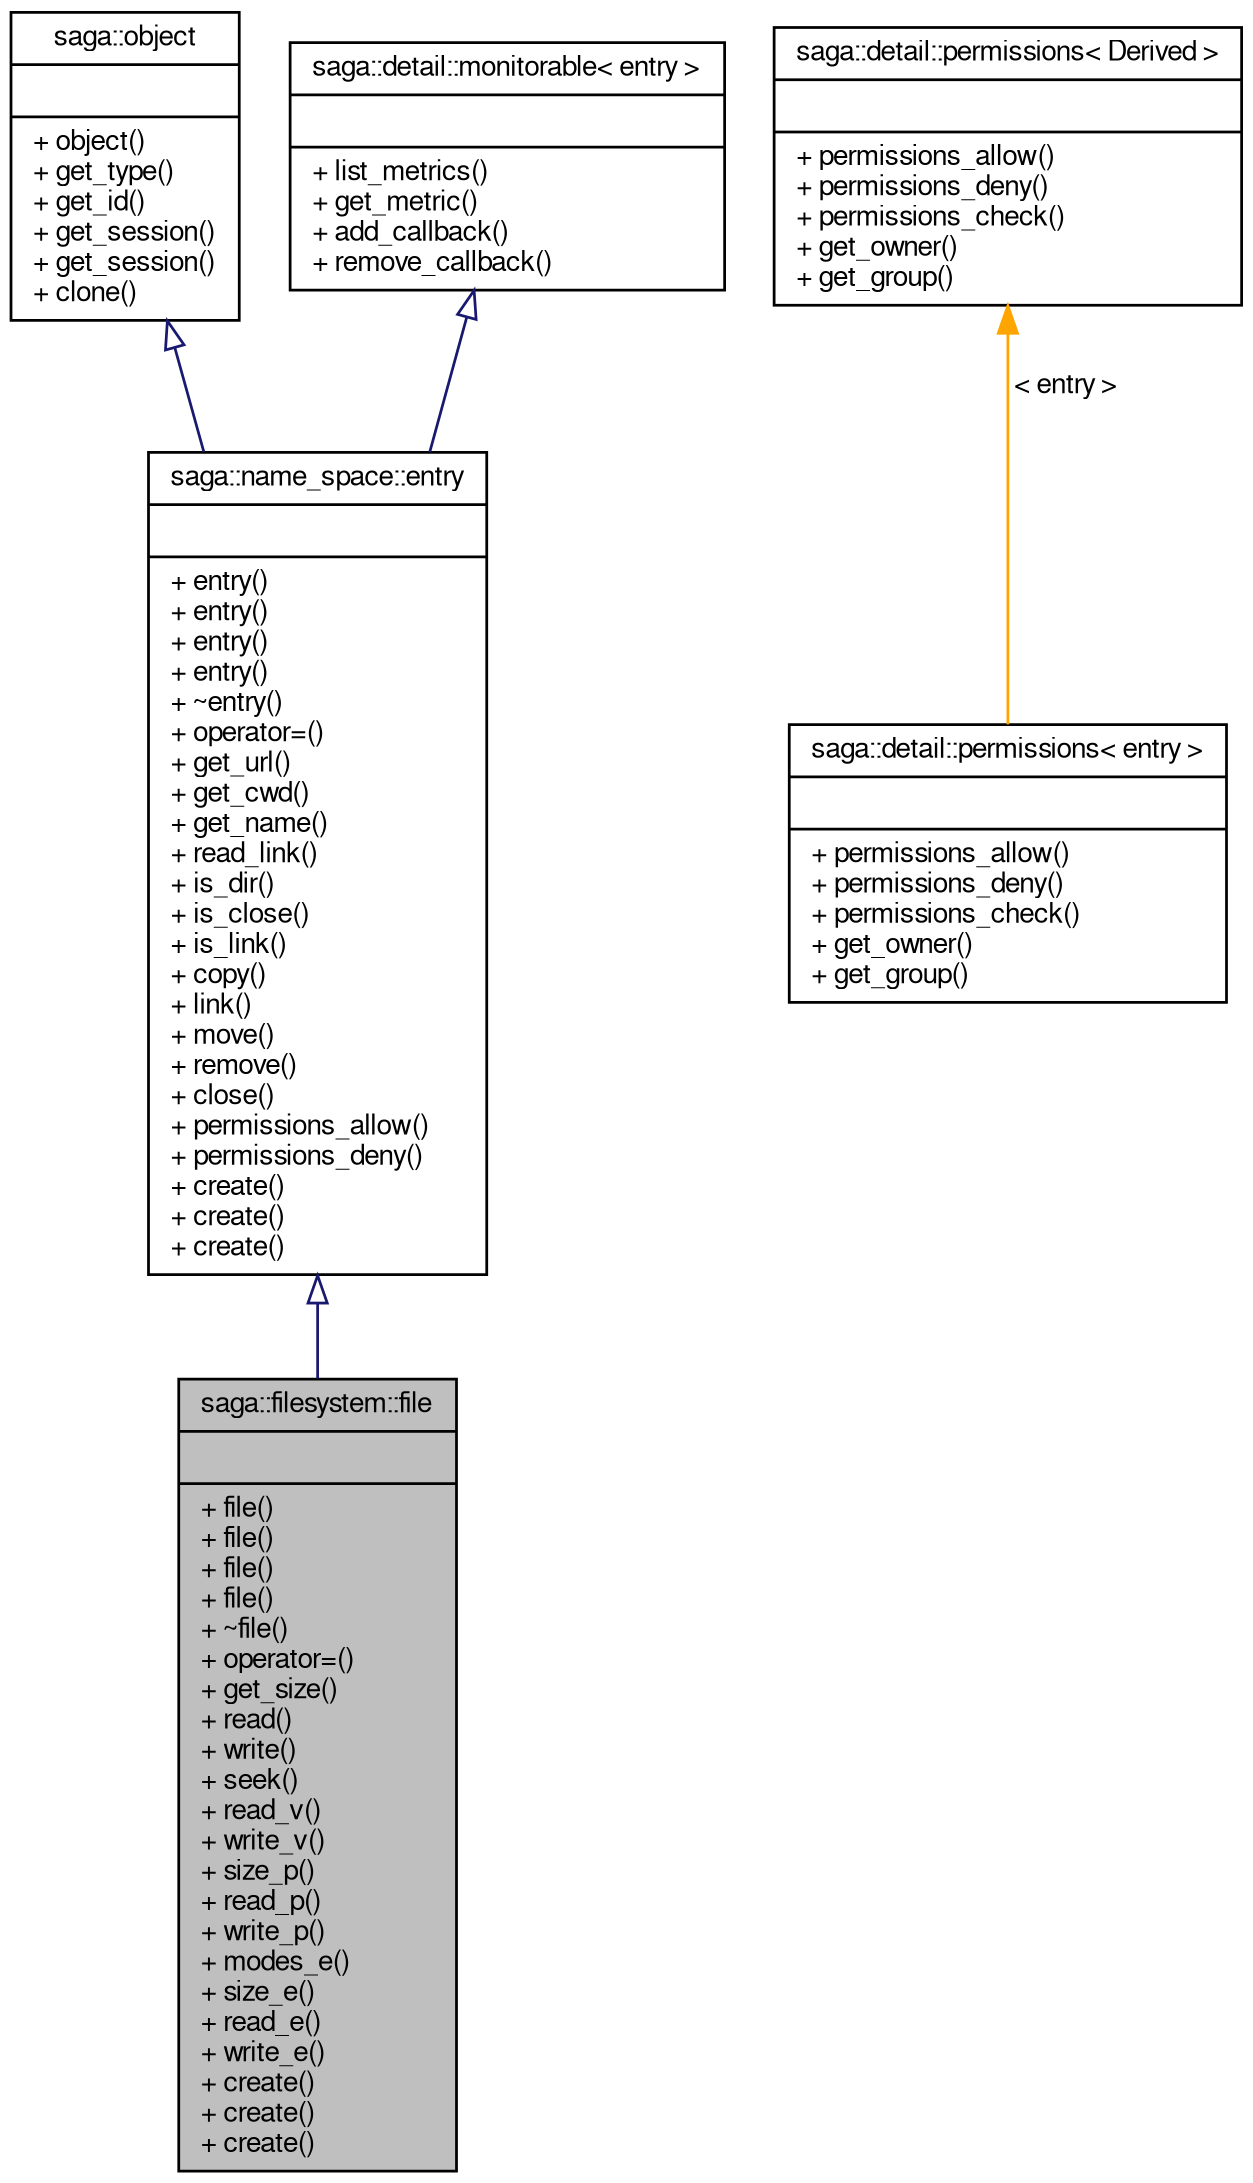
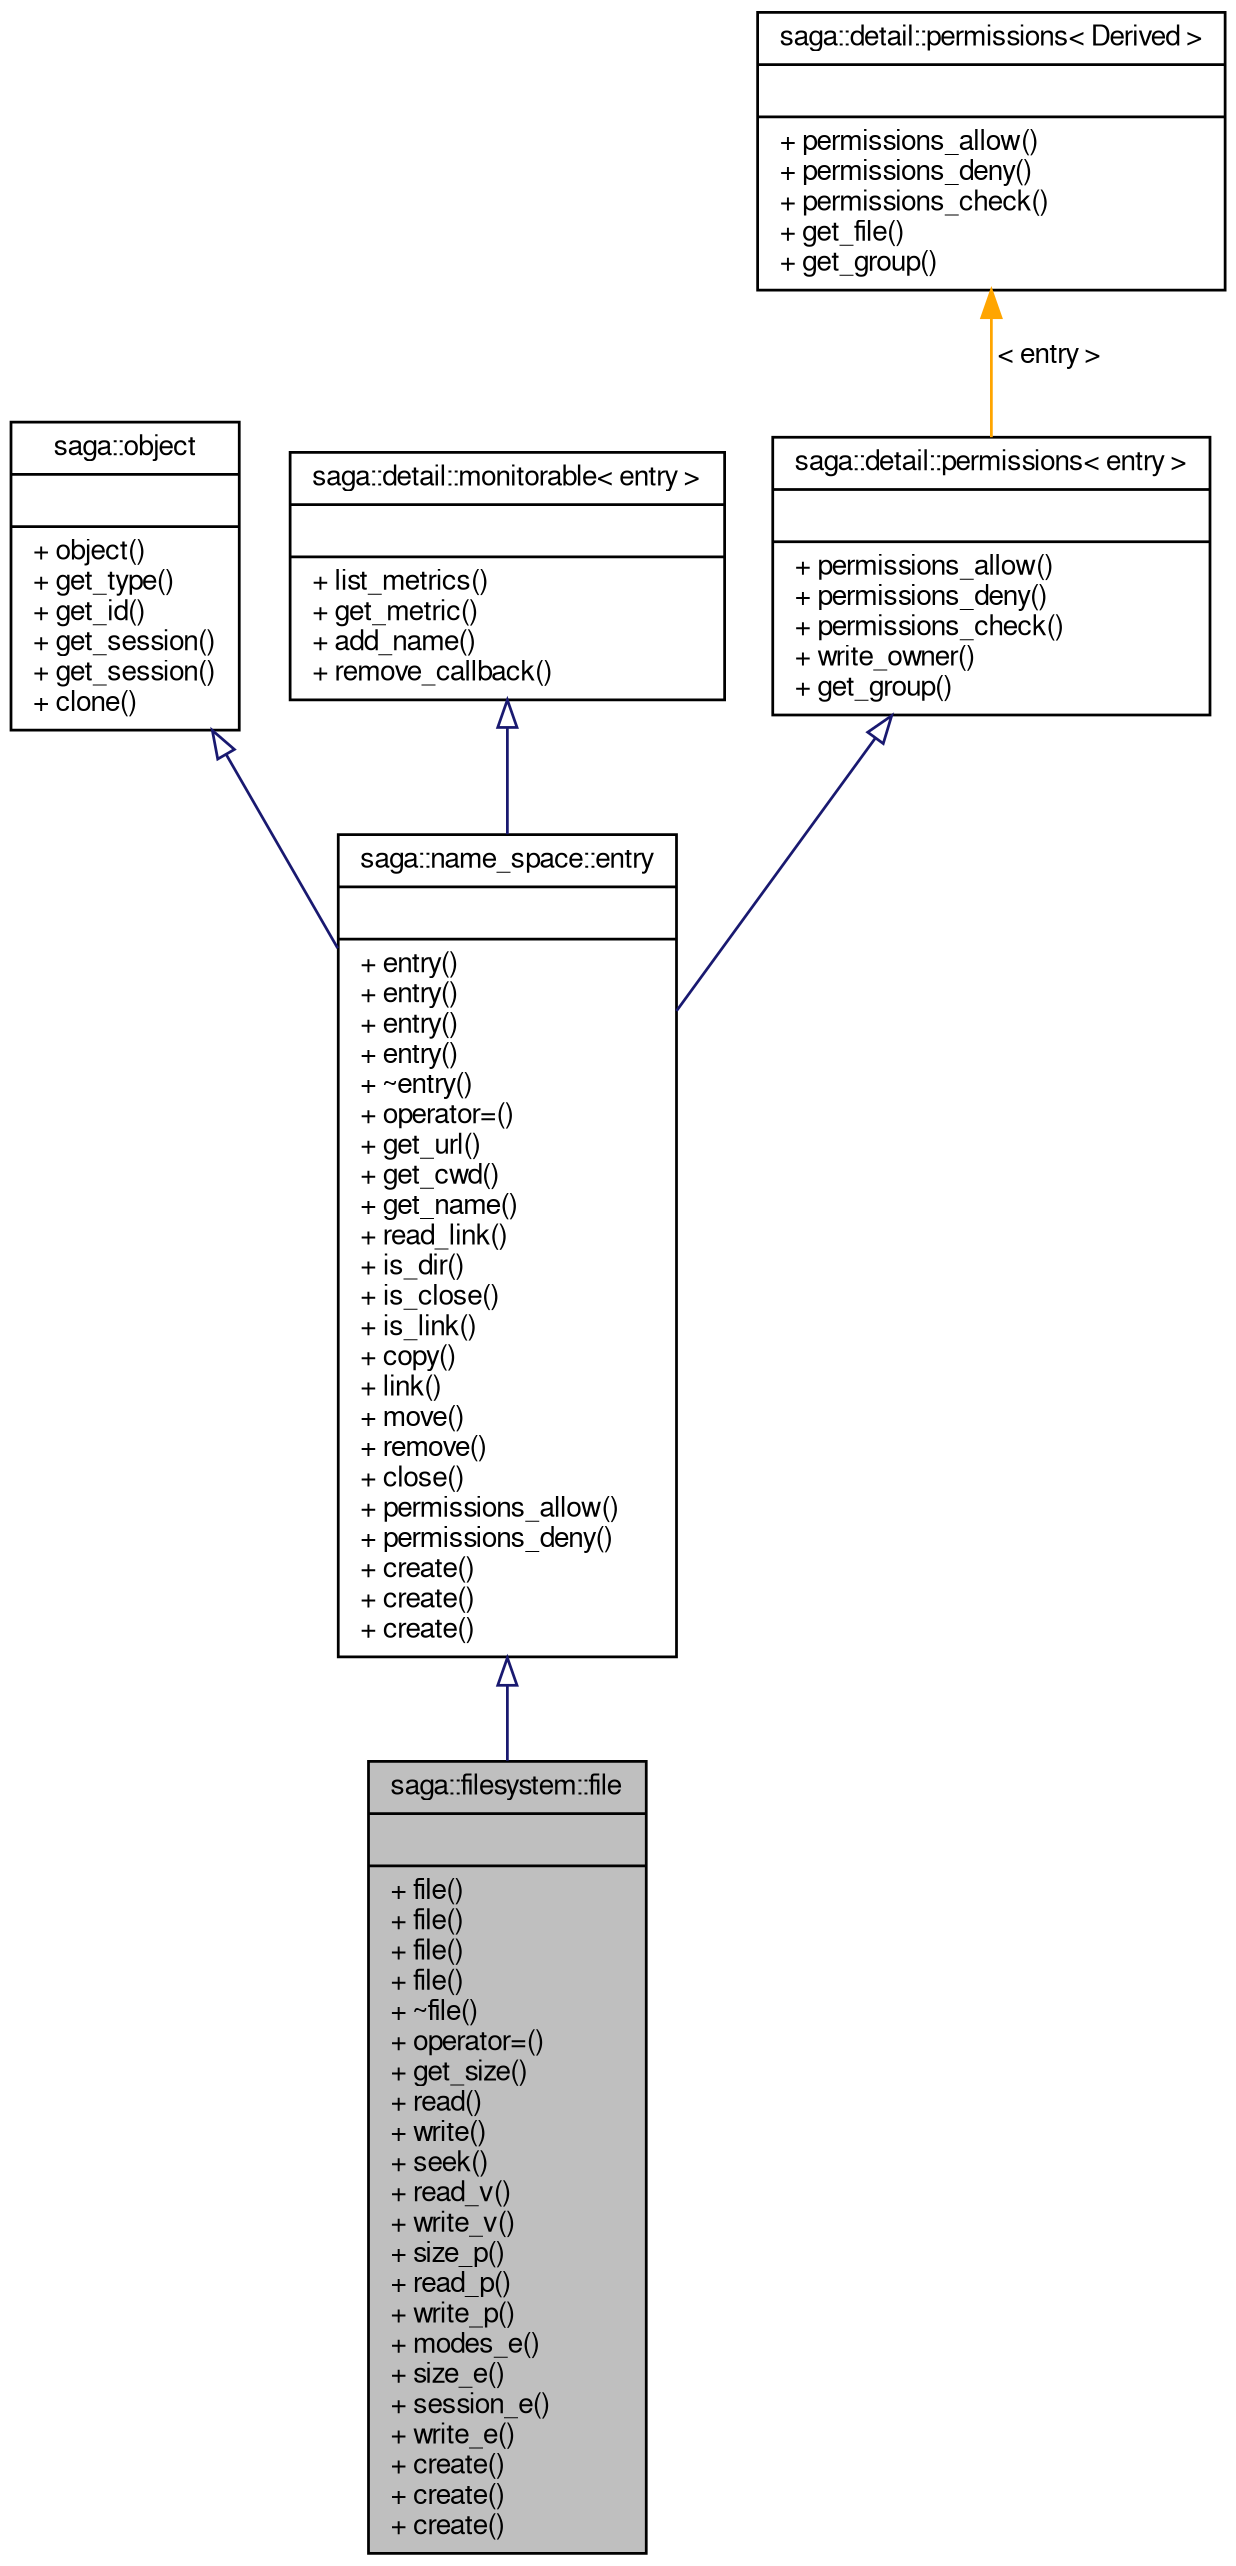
node "saga::detail::monitorable< entry >": text "+ add_callback()" -> "+ add_name()"
node "saga::detail::permissions< Derived >": text "+ get_owner()" -> "+ get_file()"
edge "saga::name_space::entry" -> "saga::detail::permissions< entry >": added
node "saga::detail::permissions< entry >": text "+ get_owner()" -> "+ write_owner()"
node "saga::filesystem::file": text "+ read_e()" -> "+ session_e()"
